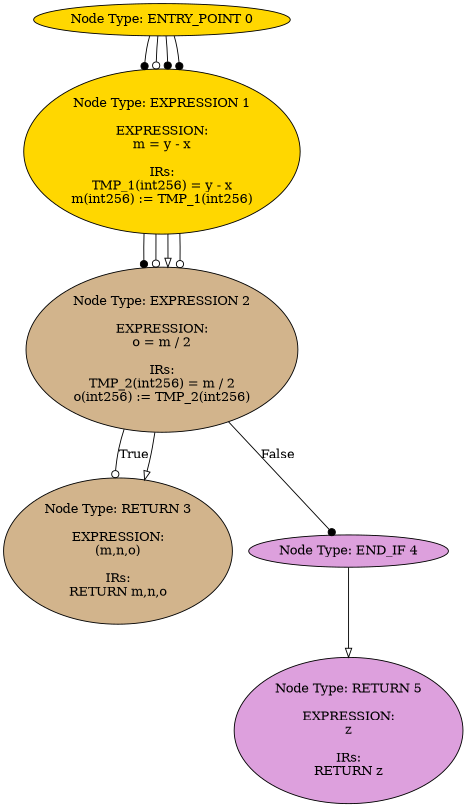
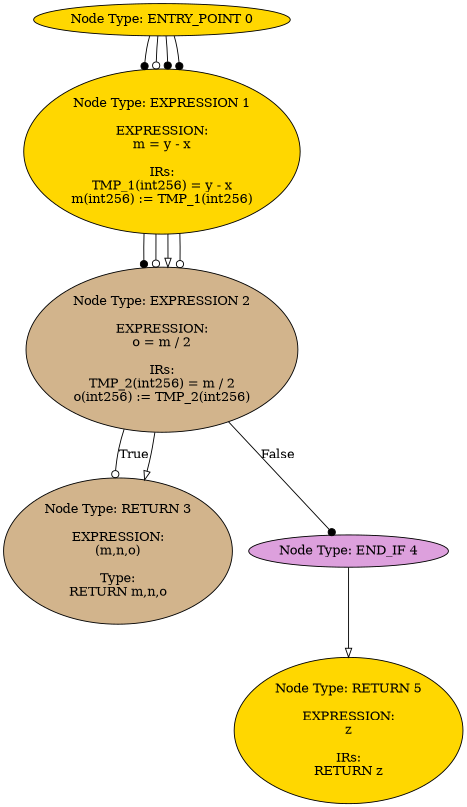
node "Node Type: RETURN 3 EXPRESSION: (m,n,o) IRs: RETURN m,n,o": label "Node Type: RETURN 3 EXPRESSION: (m,n,o) IRs: RETURN m,n,o" -> "Node Type: RETURN 3 EXPRESSION: (m,n,o) Type: RETURN m,n,o"
node "Node Type: RETURN 5 EXPRESSION: z IRs: RETURN z": fillcolor plum -> gold
